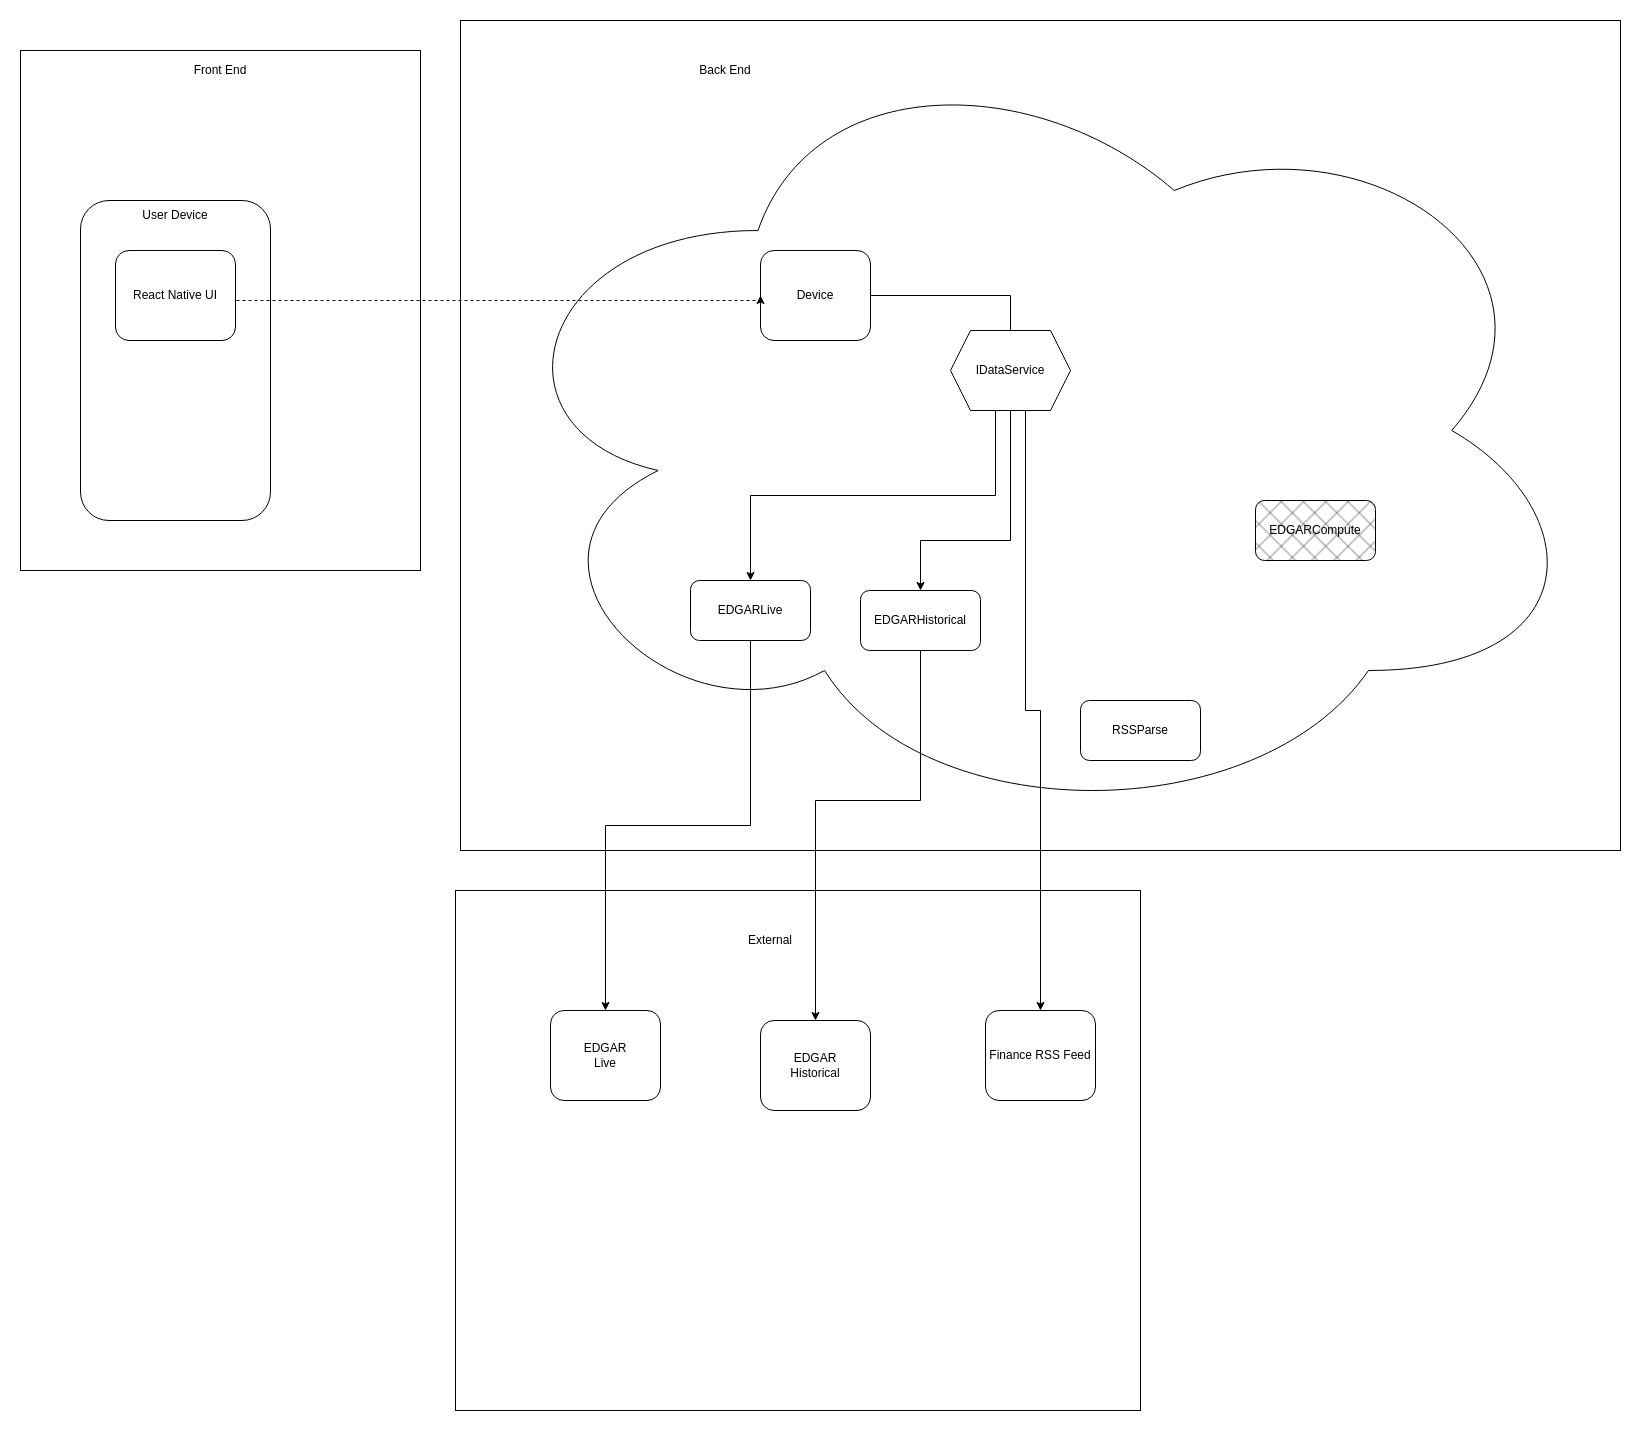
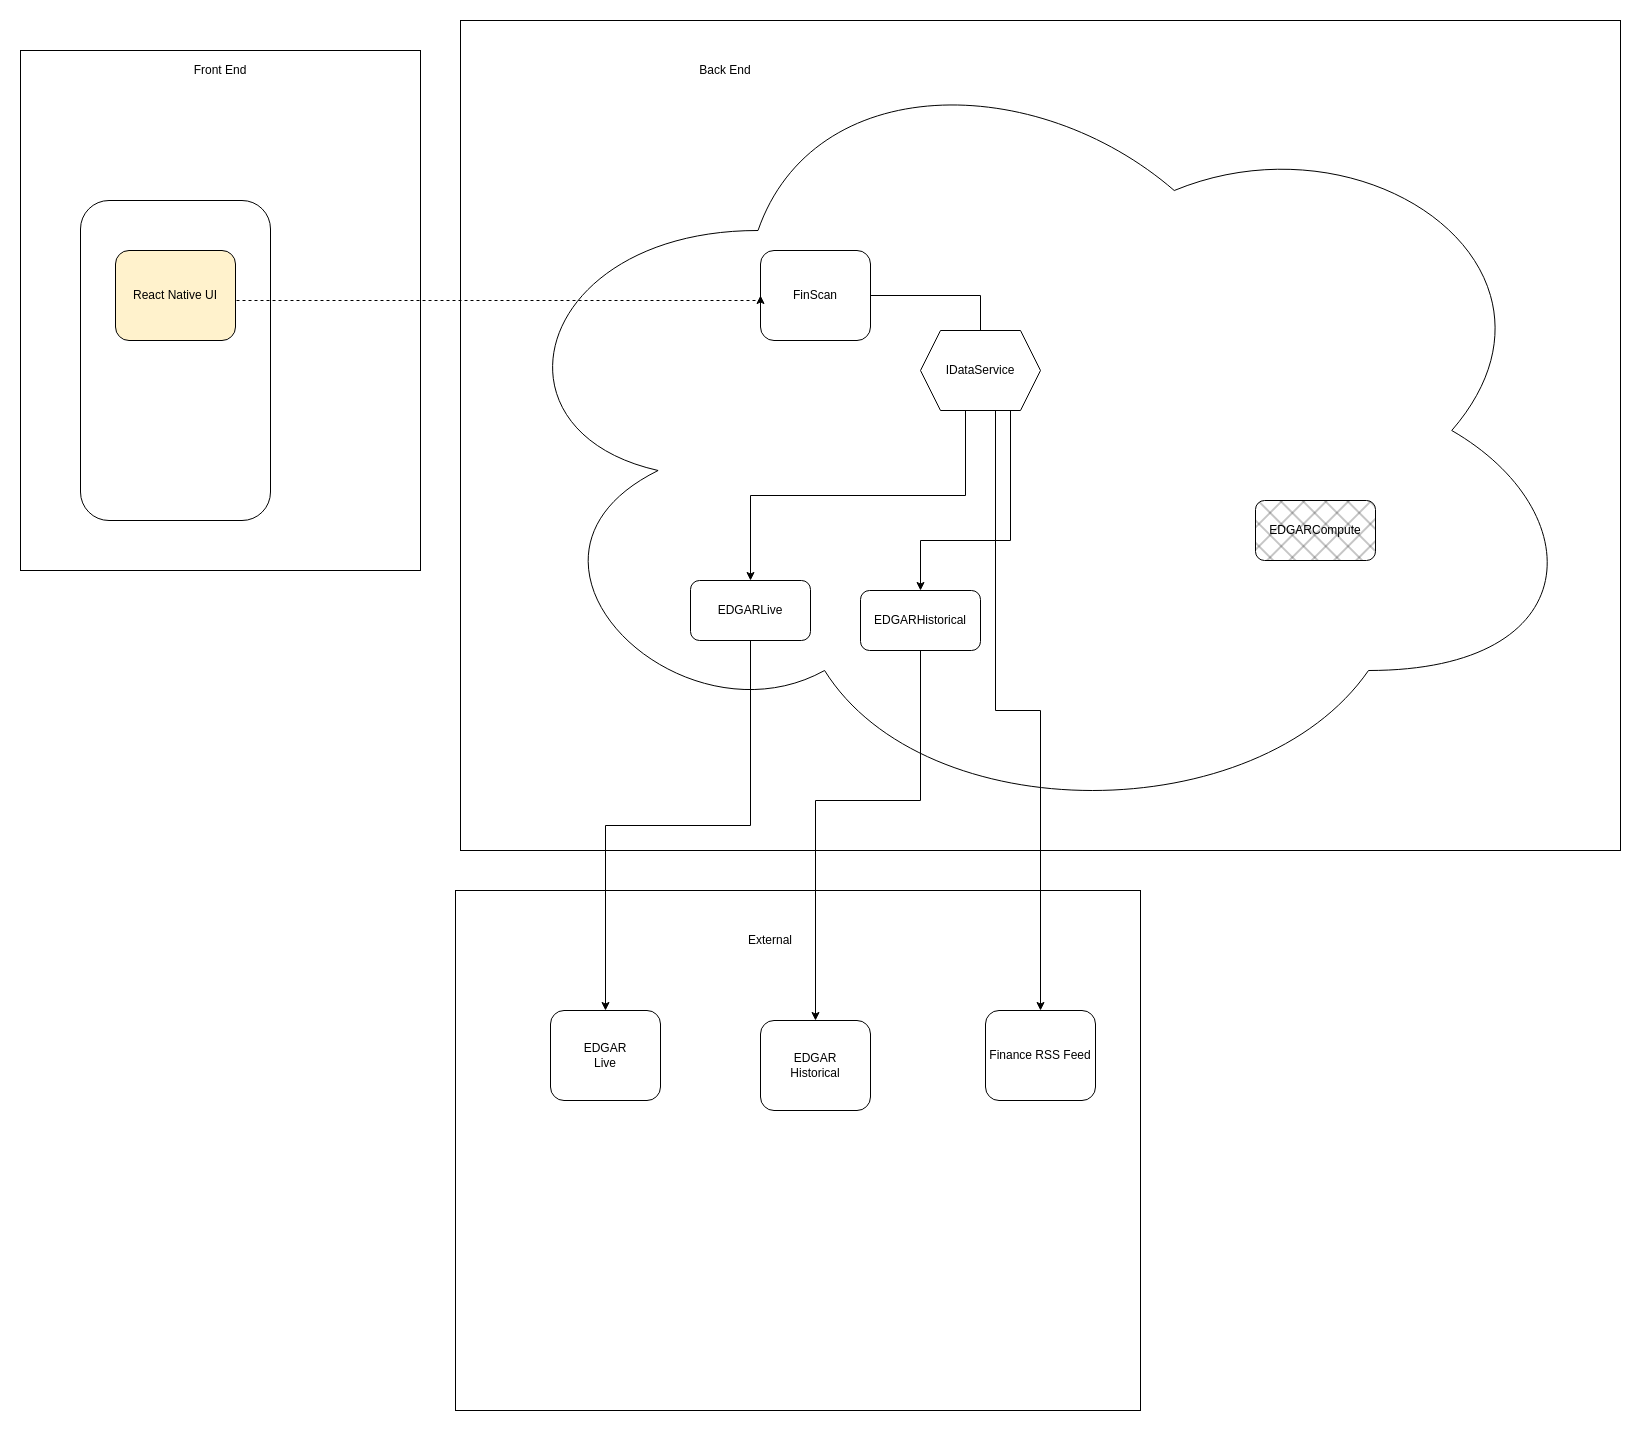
node "User Device": removed
node "React Native UI": fillcolor #ffffff -> #fff2cc
node "Device": label "Device" -> "FinScan"
node "IDataService": moved (1011, 371) -> (981, 371)
node "RSSParse": removed
